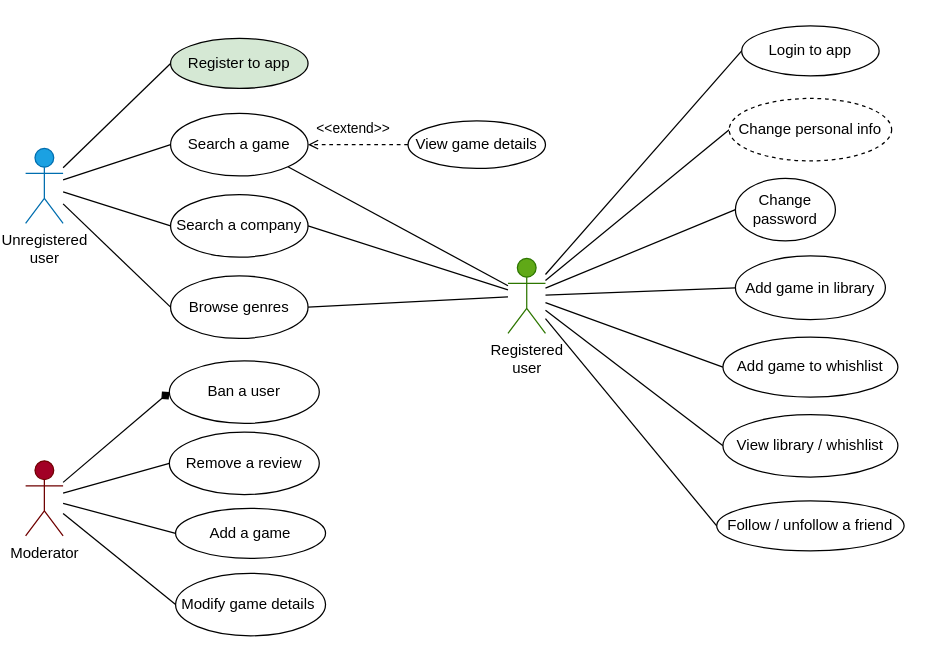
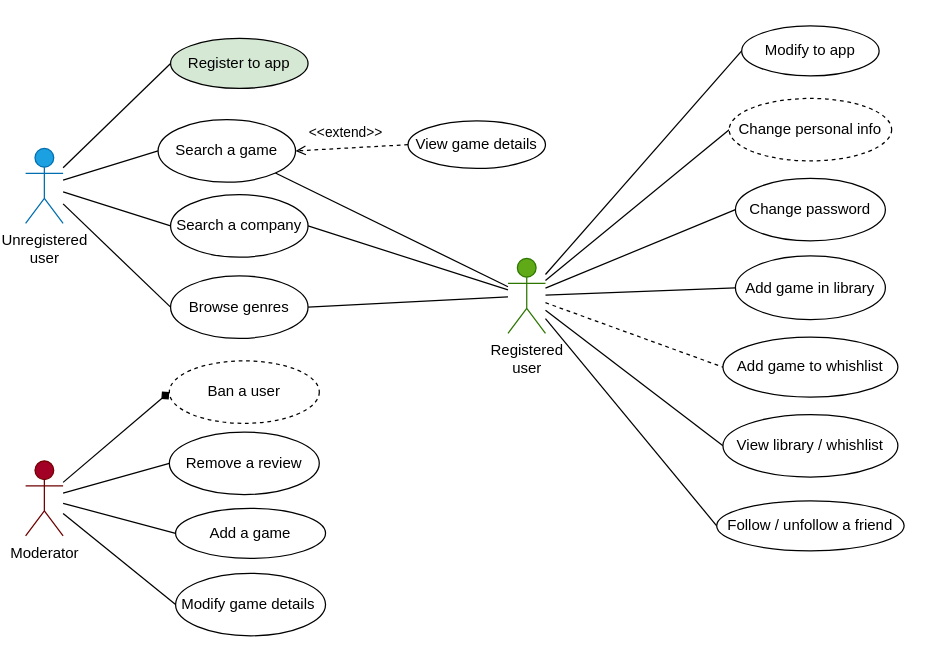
node "Login to app": label "Login to app" -> "Modify to app"
node "Search a game": moved (239, 144) -> (227, 151)
node "Change password": size 100x63 -> 150x63
edge "Registered user" -- "Add game to whishlist": style solid -> dashed
node "Ban a user": style solid -> dashed
